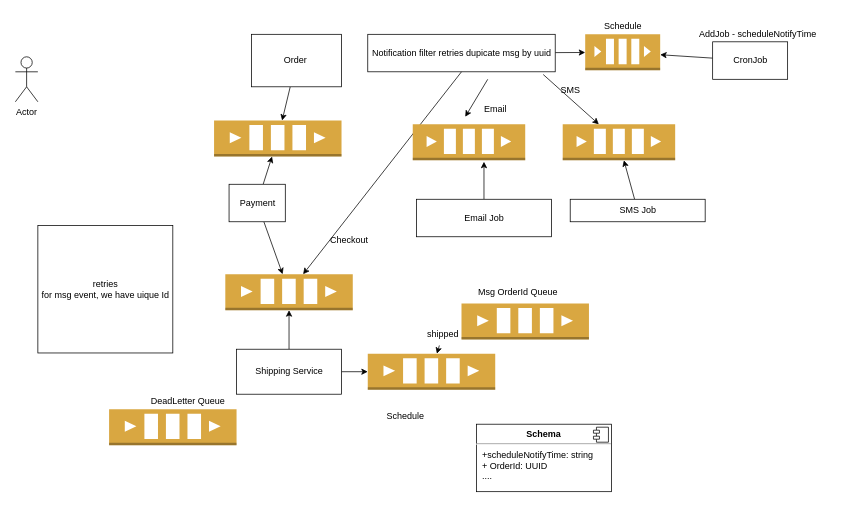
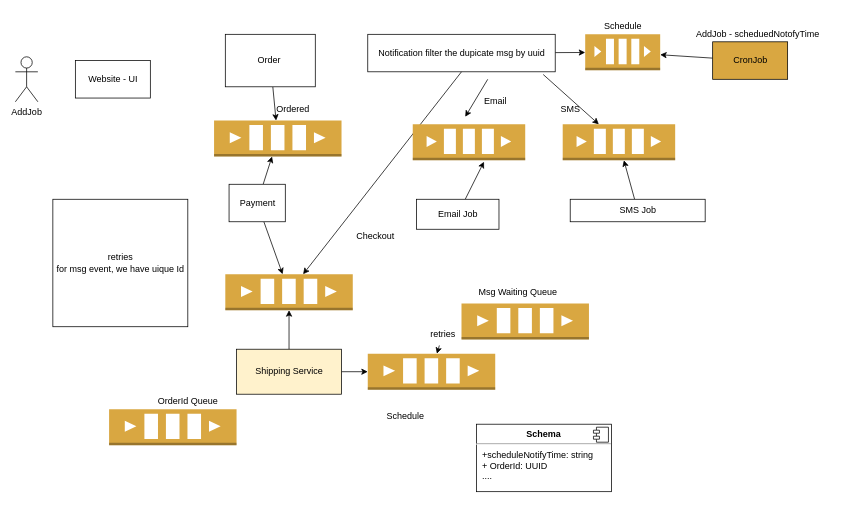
node "AddJob - scheduleNotifyTime": label "AddJob - scheduleNotifyTime" -> "AddJob - scheduedNotofyTime"
node "Notification filter retries dupicate msg by uuid": label "Notification filter retries dupicate msg by uuid" -> "Notification filter the dupicate msg by uuid"
node "Order": moved (297, 60) -> (270, 60)
node "CronJob": fillcolor #ffffff -> #d9a741
node "Website - UI": added
node "SMS": moved (570, 90) -> (570, 109)
node "Ordered": added
node "Email": moved (495, 109) -> (495, 102)
node "Actor": label "Actor" -> "AddJob"
node "Email Job": size 135x38 -> 83x30
node "Checkout": moved (349, 240) -> (375, 237)
node "retries for msg event, we have uique Id": moved (105, 289) -> (120, 263)
node "Msg OrderId Queue": label "Msg OrderId Queue" -> "Msg Waiting Queue"
node "shipped": label "shipped" -> "retries"
node "Shipping Service": fillcolor #ffffff -> #fff2cc
node "DeadLetter Queue": label "DeadLetter Queue" -> "OrderId Queue"
